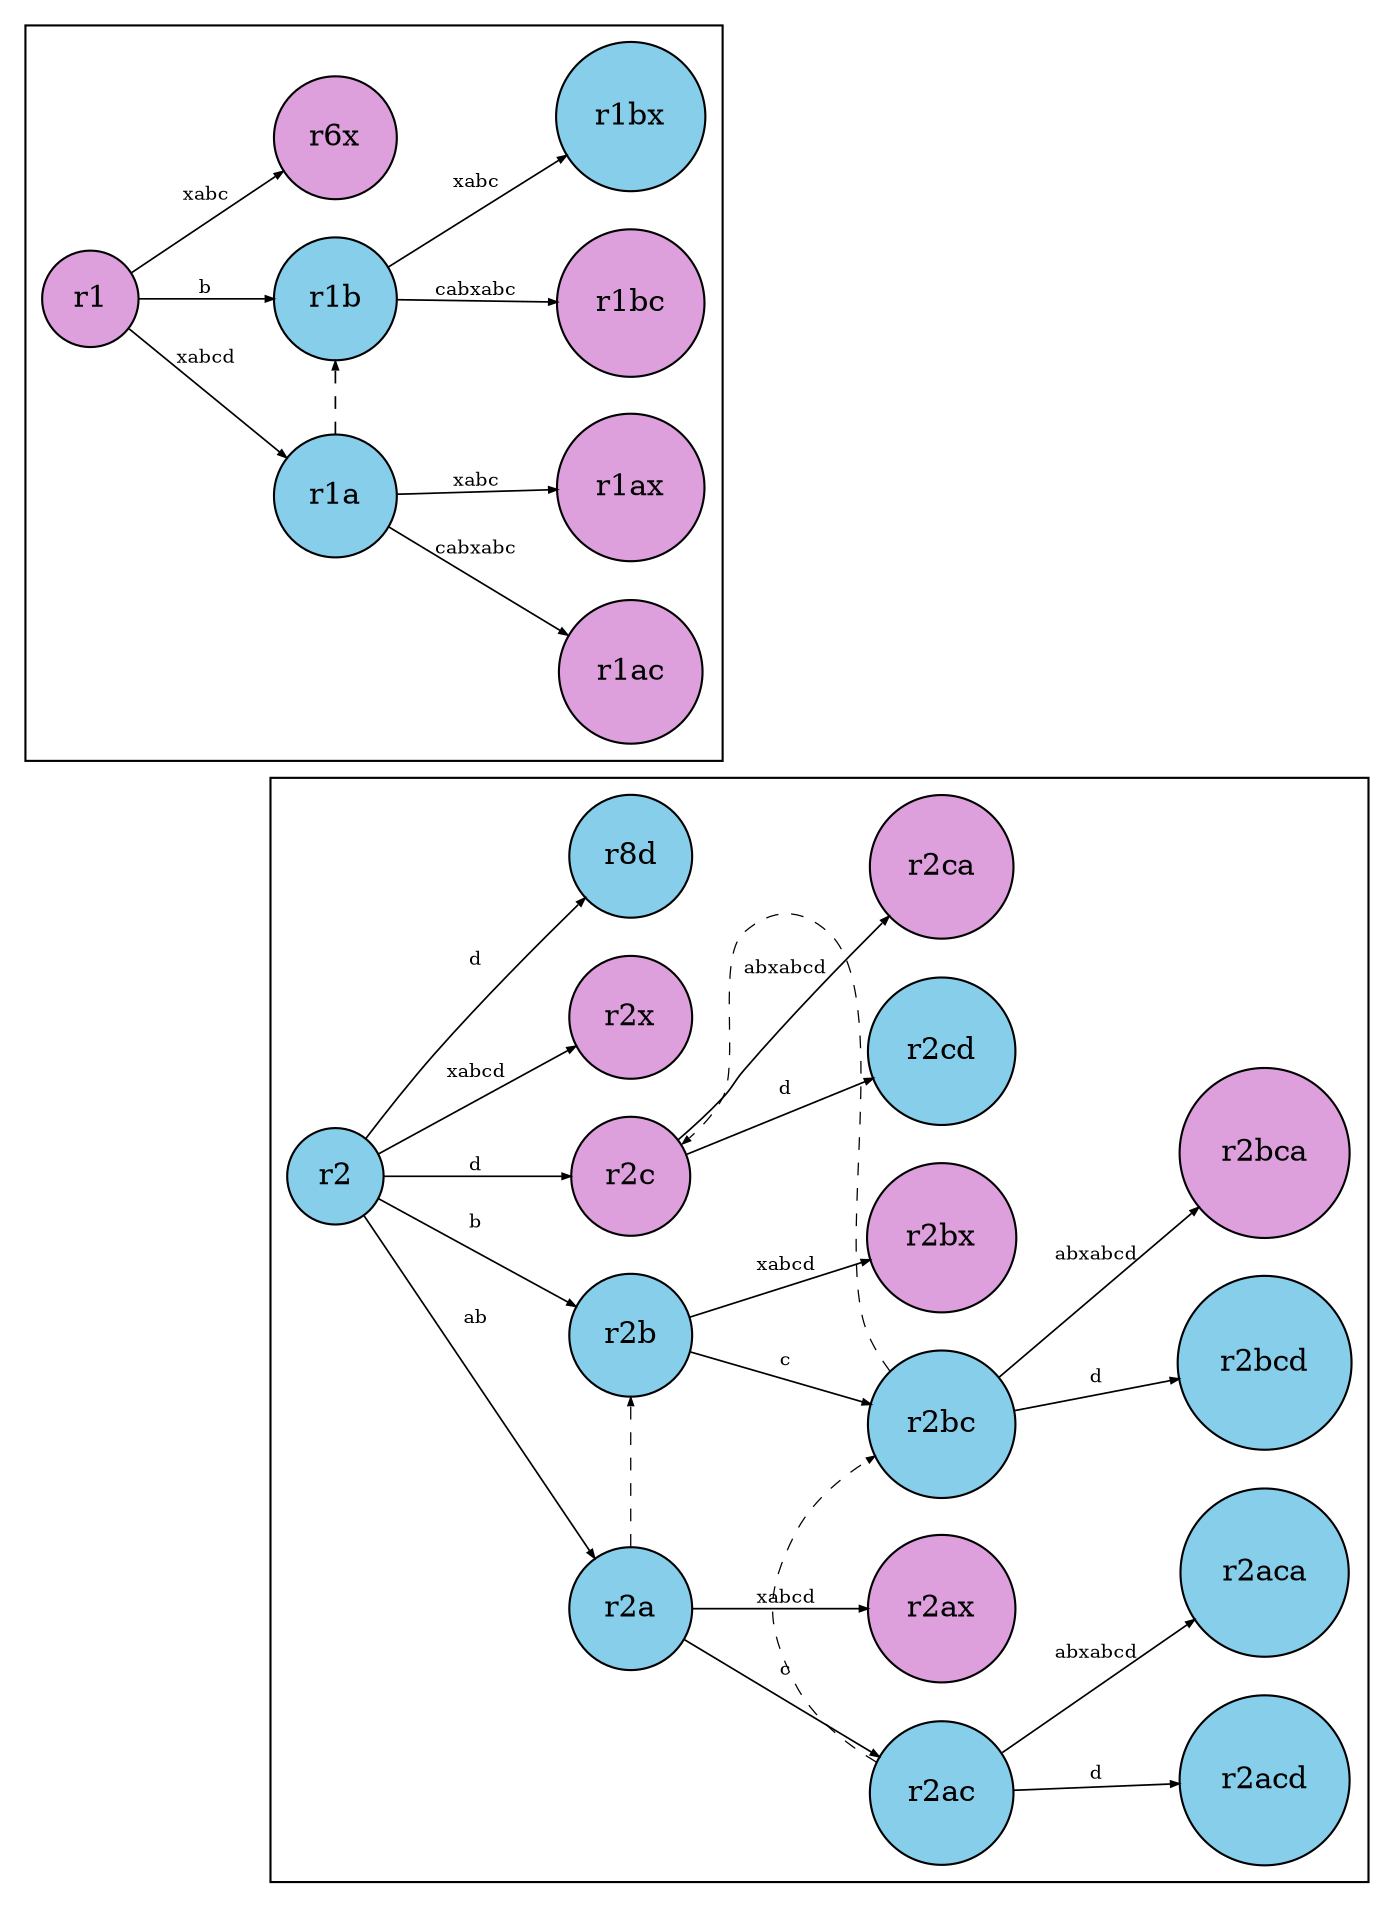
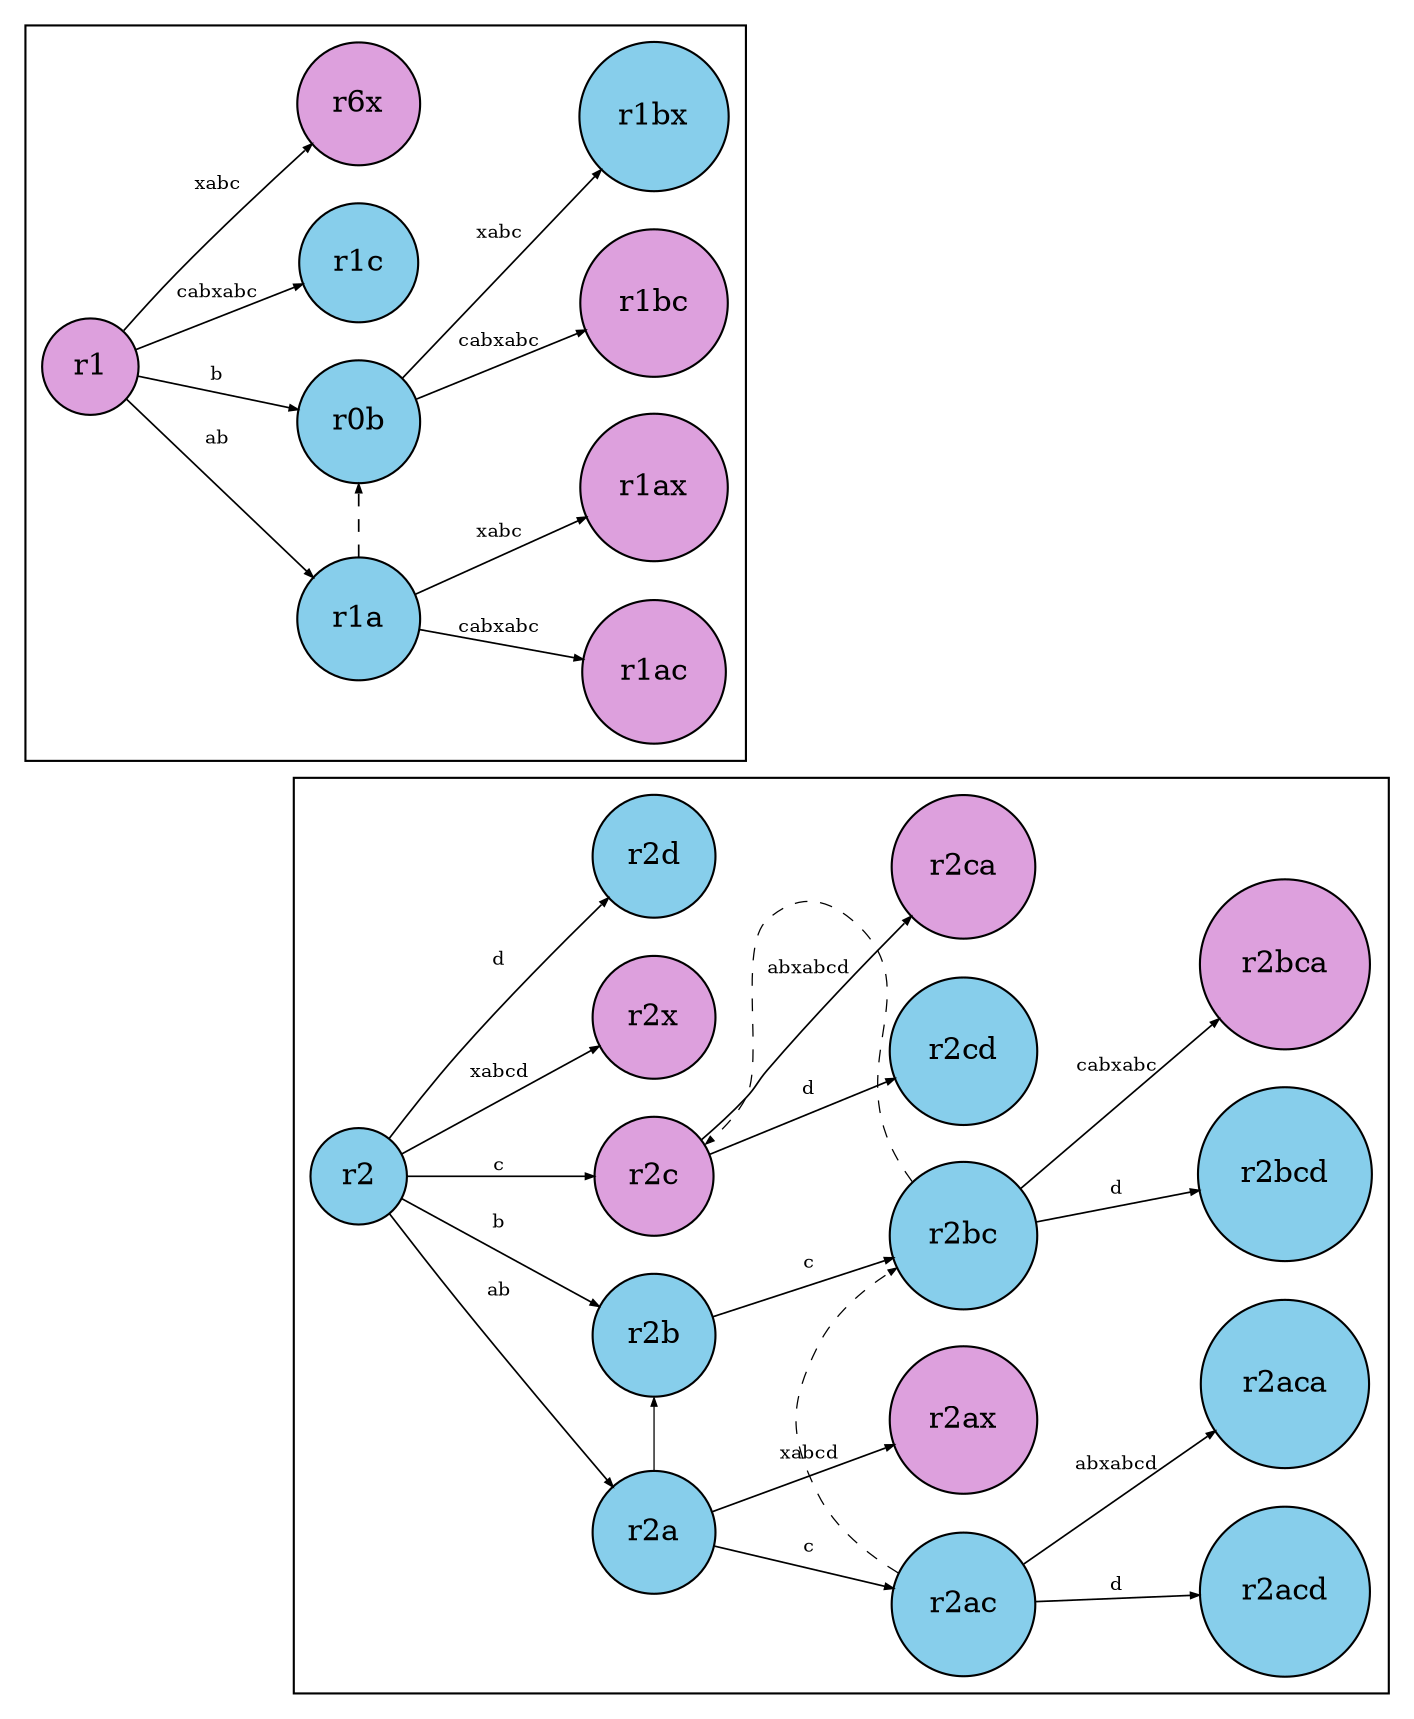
node "r1c": added
node "r1b": label "r1b" -> "r0b"
edge "r1" -> "r1a": label "xabcd" -> "ab"
node "r8d": label "r8d" -> "r2d"
edge "r2" -> "r2c": label "d" -> "c"
node "r2bx": removed
edge "r2bc" -> "r2bca": label "abxabcd" -> "cabxabc"
edge "r2a" -> "r2b": style dashed -> solid
